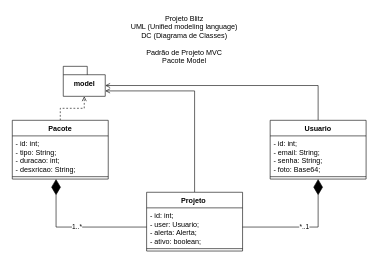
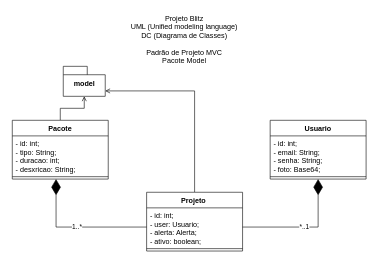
edge "Usuario" -> "model": removed
edge "Pacote" -> "model": style dashed -> solid
